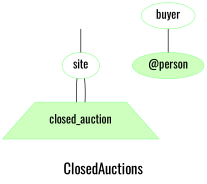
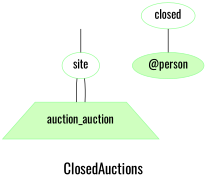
node "buyer": label "buyer" -> "closed"
node "closed_auction": label "closed_auction" -> "auction_auction"
